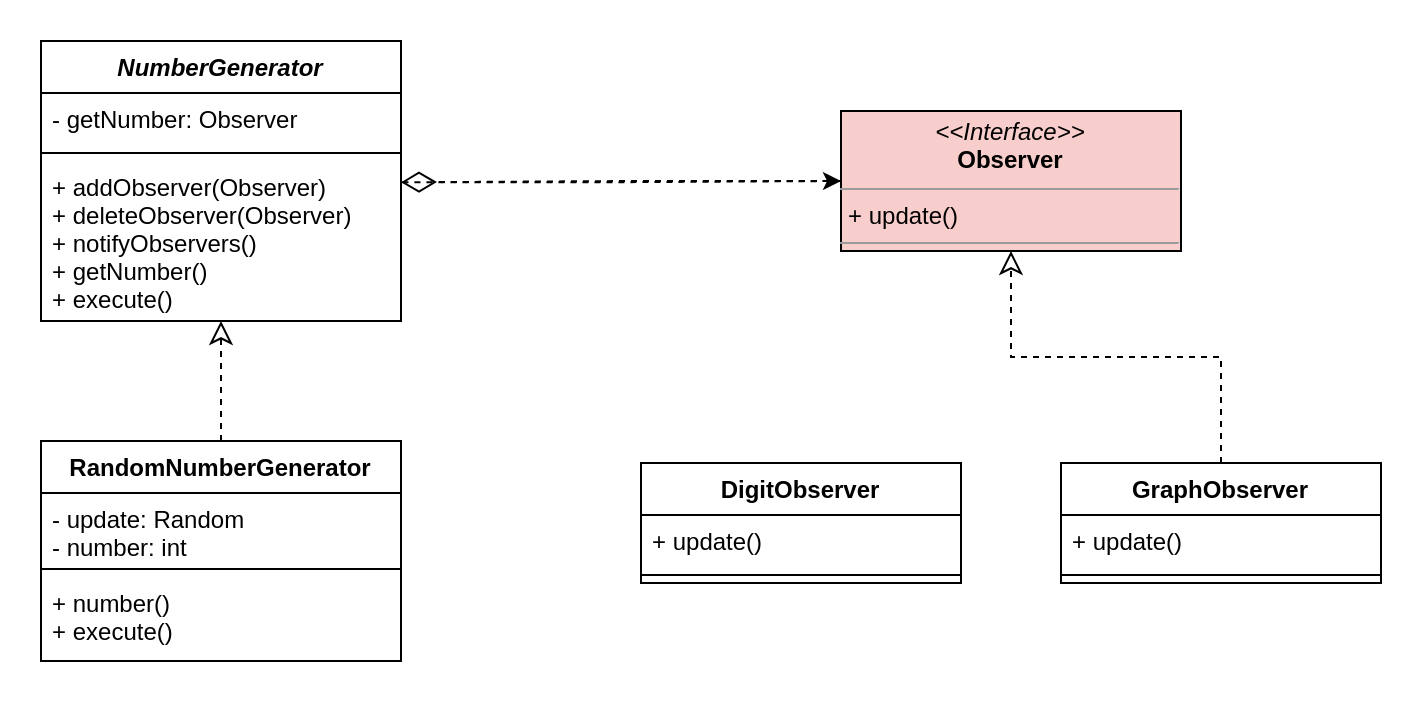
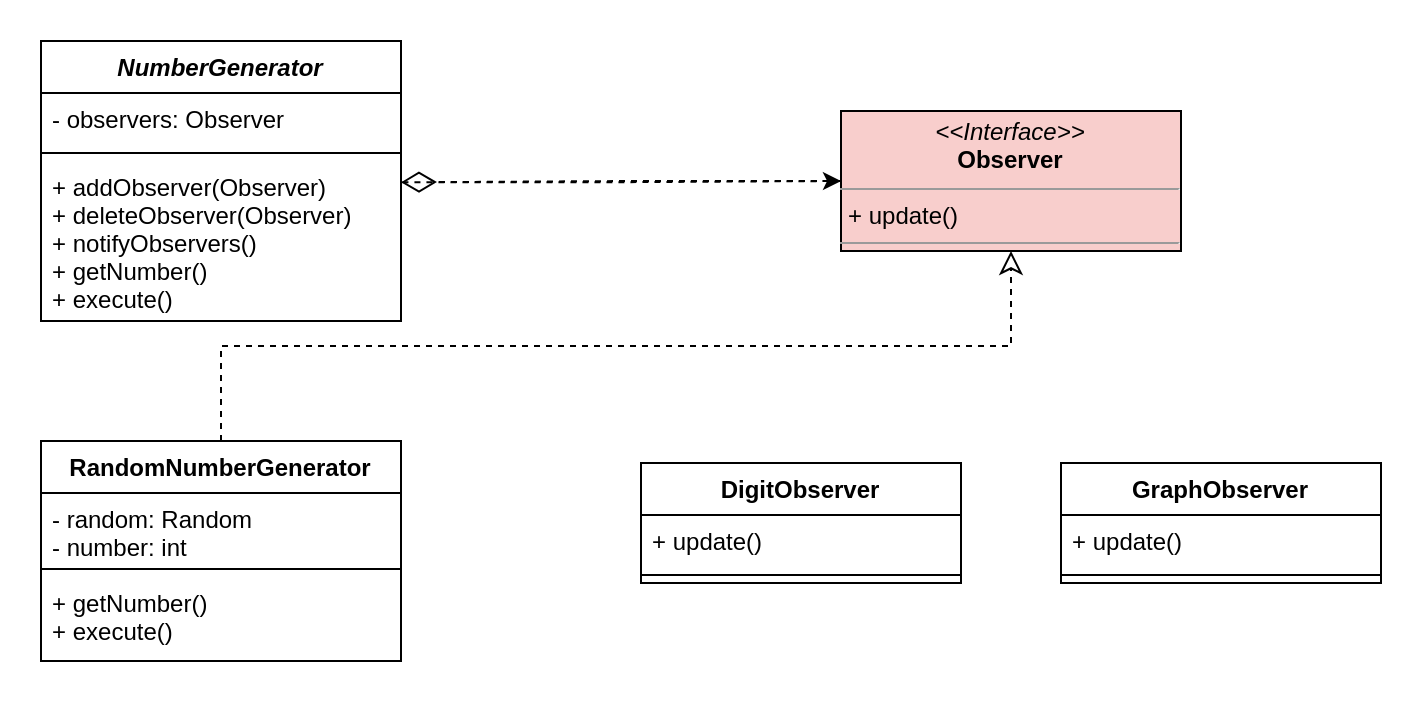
node "- getNumber: Observer": label "- getNumber: Observer" -> "- observers: Observer"
edge "RandomNumberGenerator" -> "NumberGenerator": now "RandomNumberGenerator" -> "<<Interface>> Observer + update()"
edge "GraphObserver" -> "<<Interface>> Observer + update()": removed
node "- update: Random - number: int": label "- update: Random - number: int" -> "- random: Random - number: int"
node "+ number() + execute()": label "+ number() + execute()" -> "+ getNumber() + execute()"
